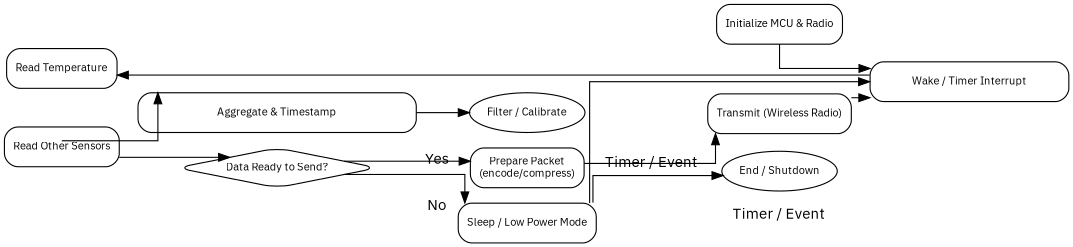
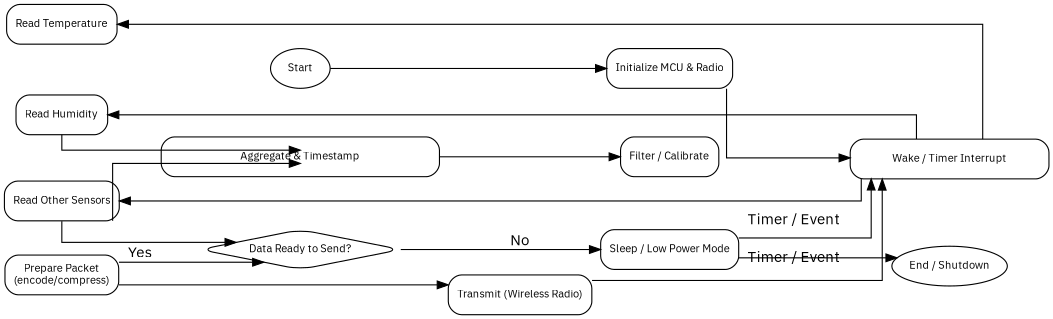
node "Start": added
node "Filter / Calibrate": shape ellipse -> box
node "Read Humidity": added
edge "Data Ready to Send?" -> "Prepare Packet (encode/compress)": reversed
edge "Wake / Timer Interrupt" -> "Read Other Sensors": added
